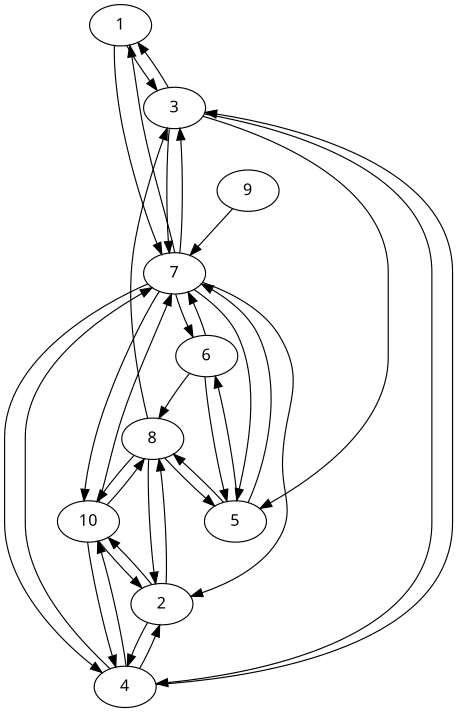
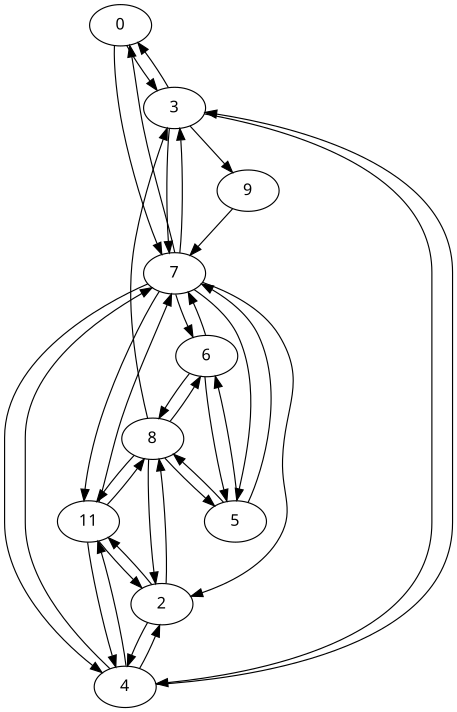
node "1": label "1" -> "0"
edge "3" -> "5": now "3" -> "9"
edge "8" -> "6": added
node "10": label "10" -> "11"
